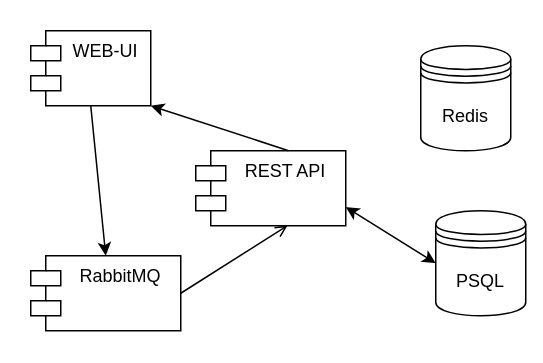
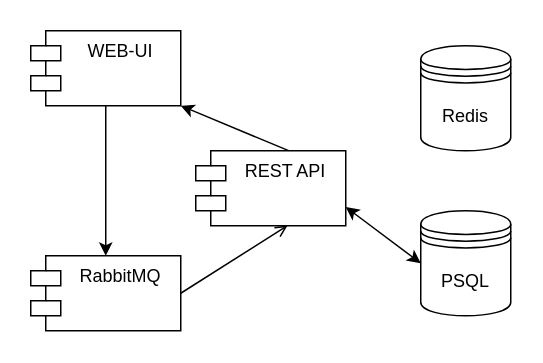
node "WEB-UI": size 120x75 -> 150x75
node "PSQL": moved (481, 263) -> (466, 263)
